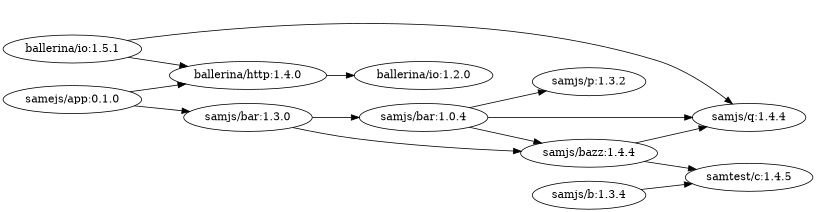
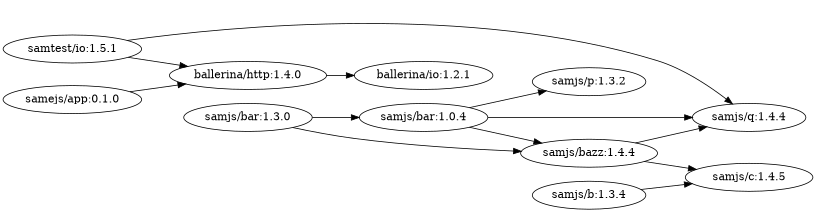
node "ballerina/io:1.5.1": label "ballerina/io:1.5.1" -> "samtest/io:1.5.1"
node "ballerina/io:1.2.0": label "ballerina/io:1.2.0" -> "ballerina/io:1.2.1"
edge "samejs/app:0.1.0" -> "samjs/bar:1.3.0": removed
node "samtest/c:1.4.5": label "samtest/c:1.4.5" -> "samjs/c:1.4.5"
